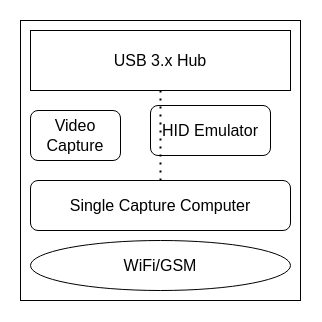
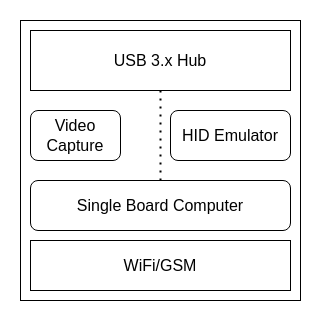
node "HID Emulator": moved (211, 131) -> (231, 136)
node "Single Capture Computer": label "Single Capture Computer" -> "Single Board Computer"
node "WiFi/GSM": shape ellipse -> rectangle
